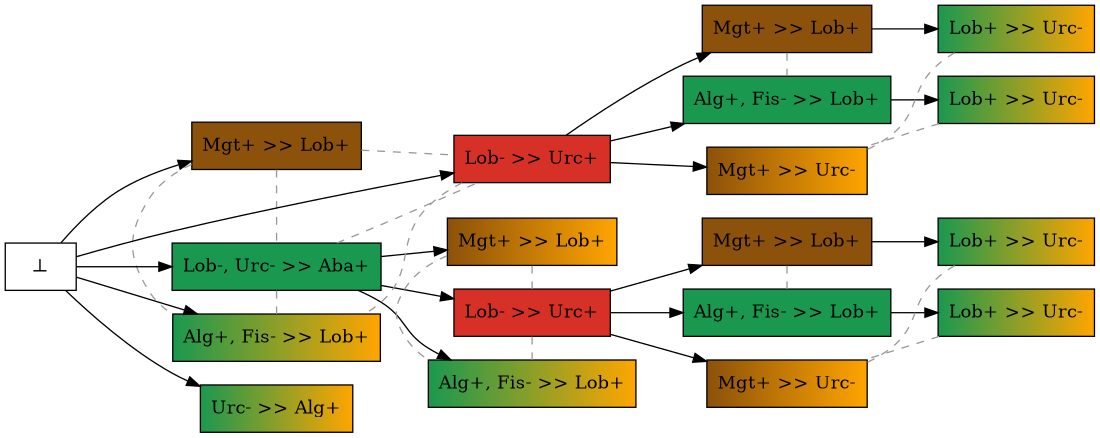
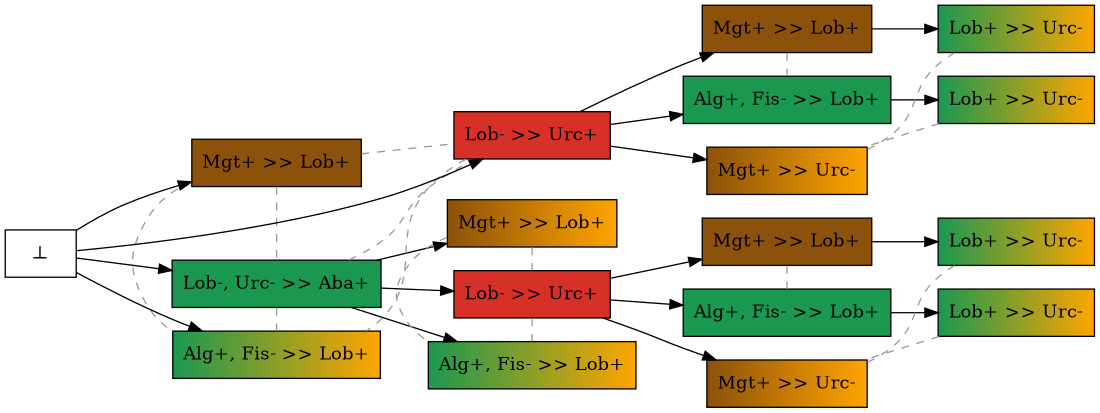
node "Urc- >> Alg+": removed
